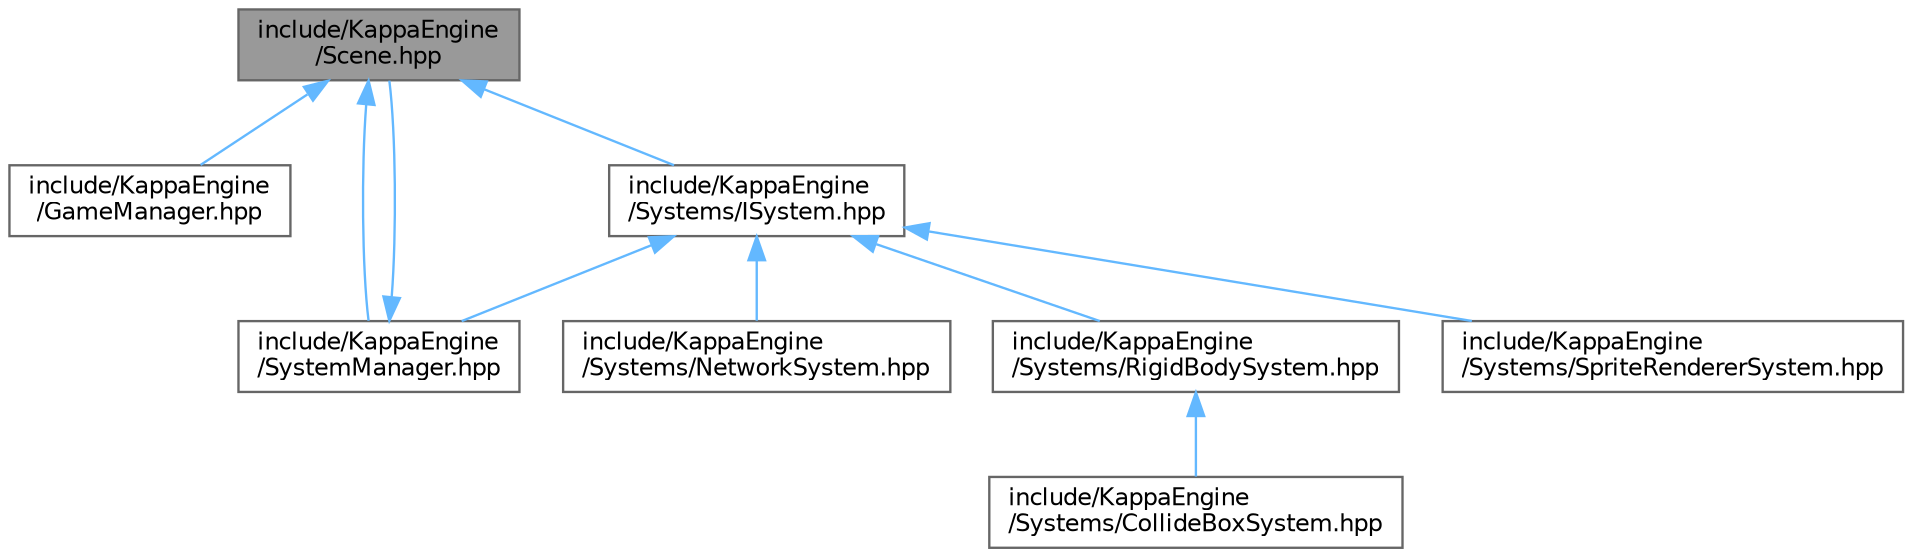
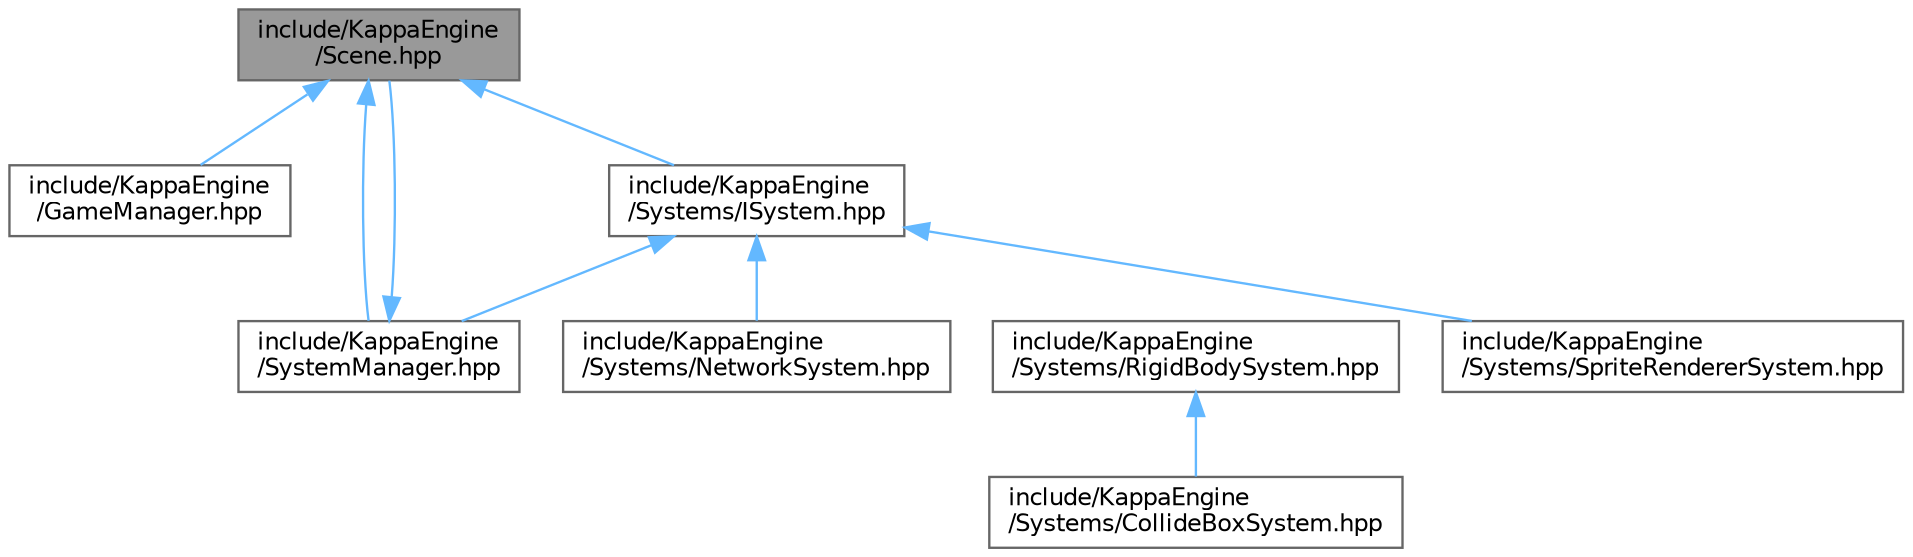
edge "include/KappaEngine /Systems/RigidBodySystem.hpp" -> "include/KappaEngine /Systems/ISystem.hpp": removed
